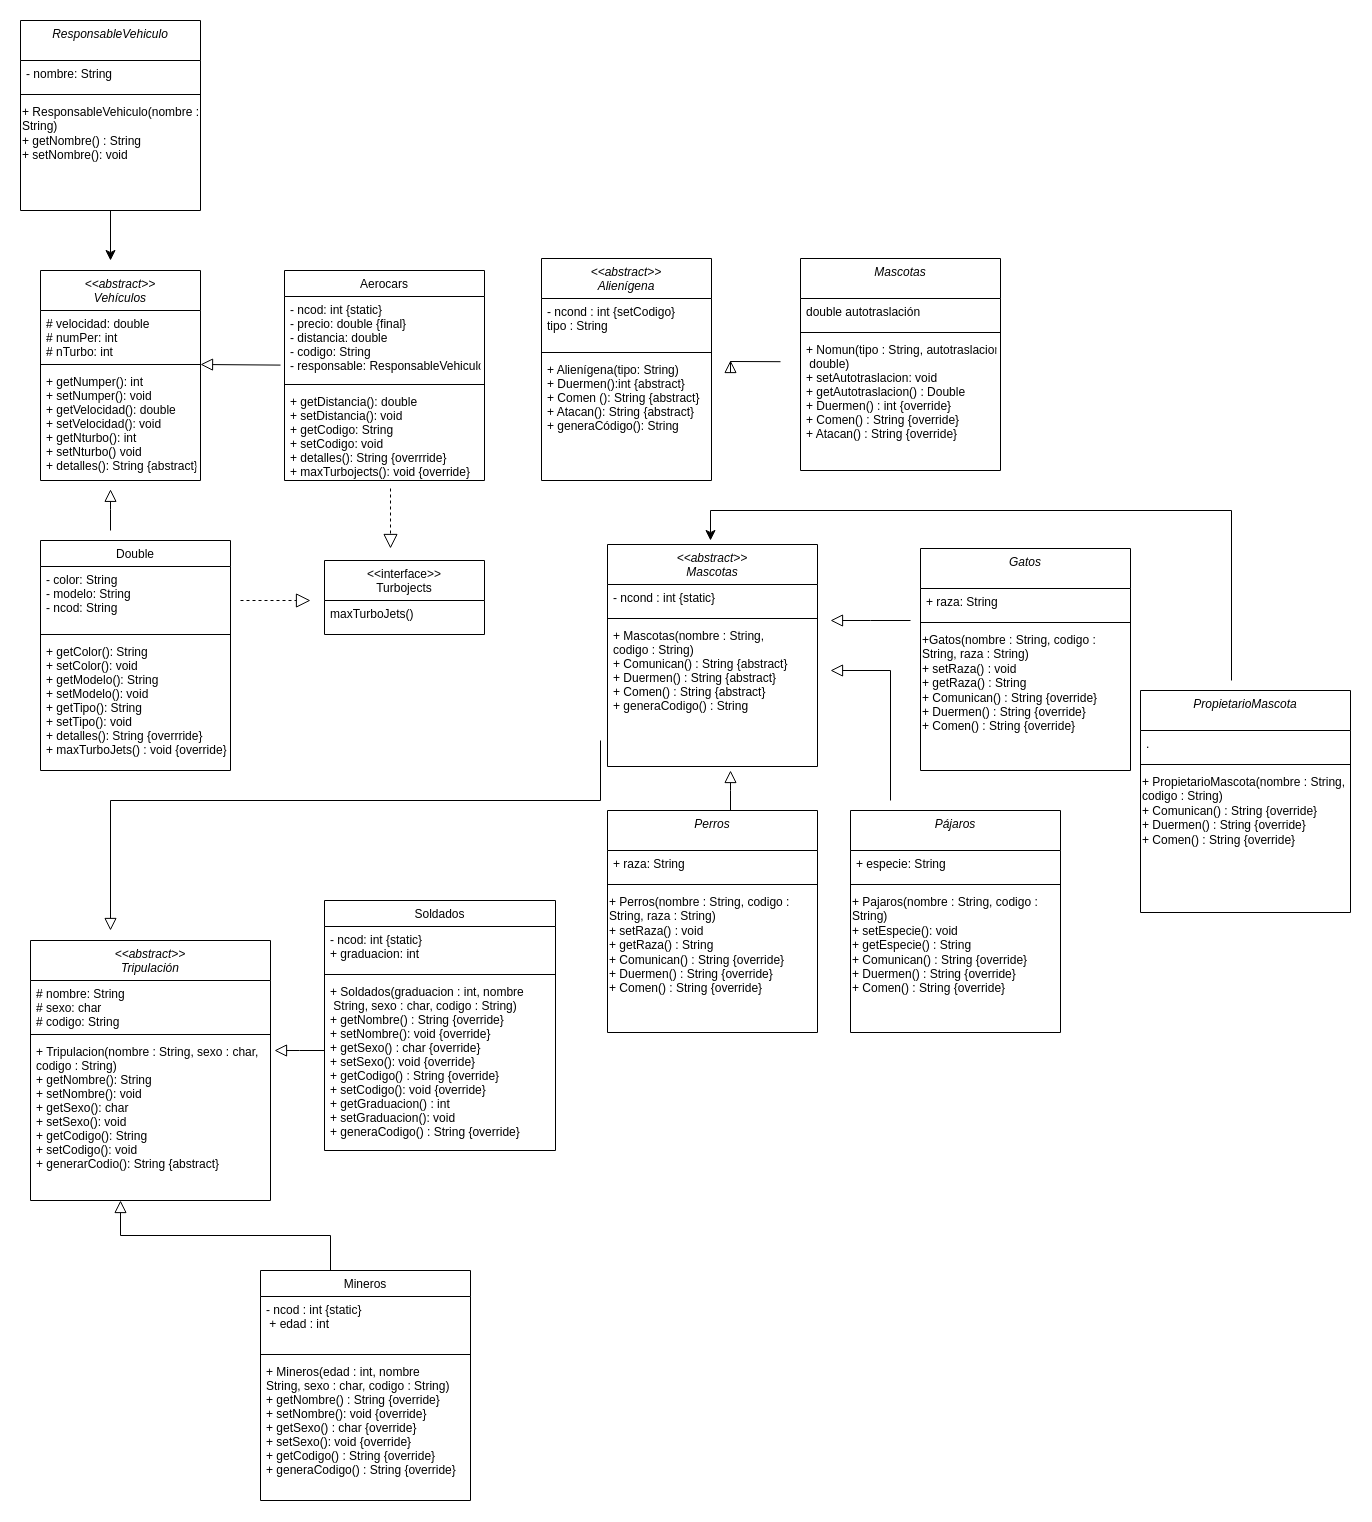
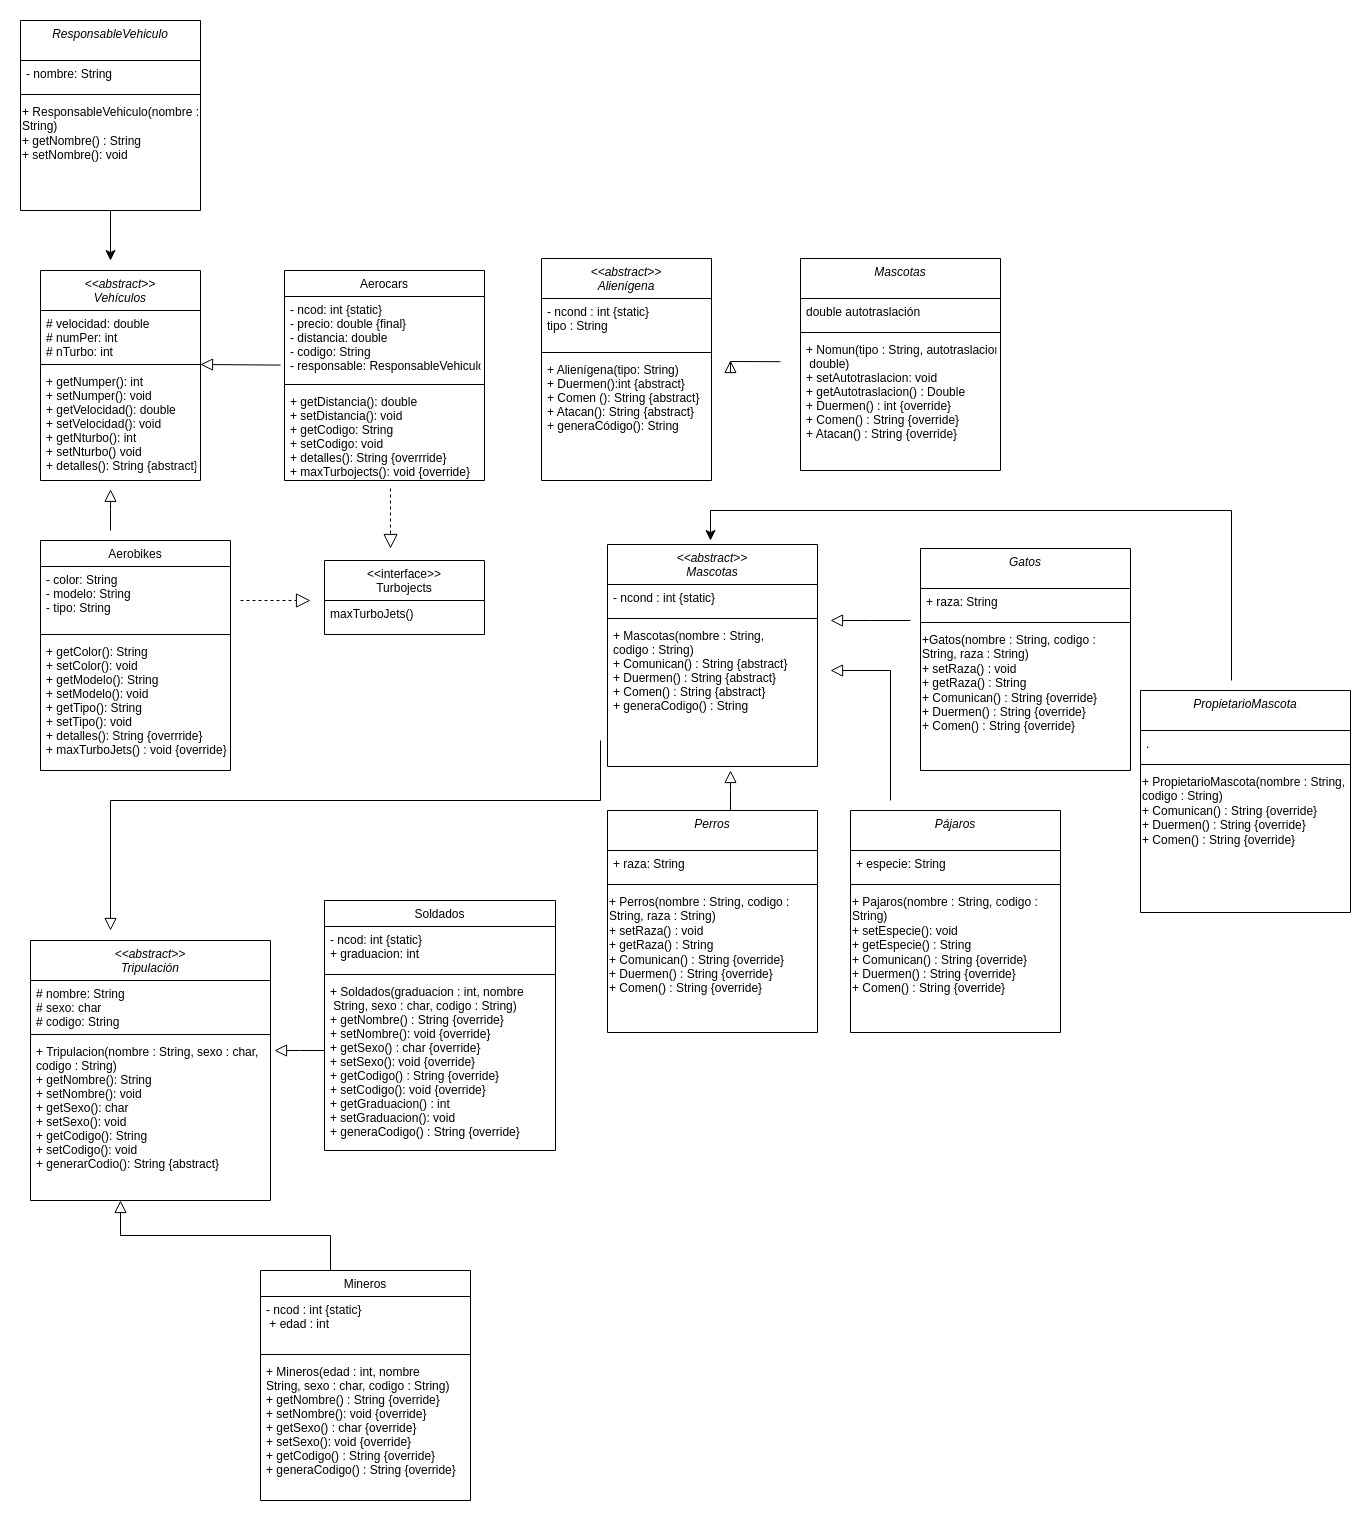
node "- ncond : int {setCodigo} tipo : String": label "- ncond : int {setCodigo} tipo : String" -> "- ncond : int {static} tipo : String"
node "Double": label "Double" -> "Aerobikes"
node "- color: String - modelo: String - ncod: String": label "- color: String - modelo: String - ncod: String" -> "- color: String - modelo: String - tipo: String"
